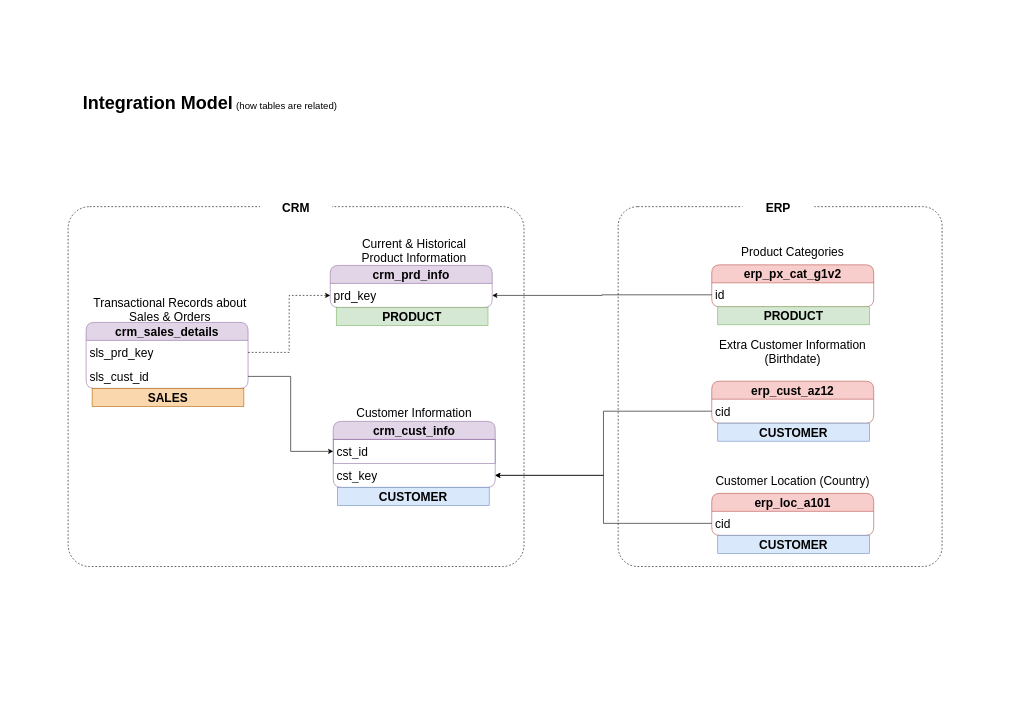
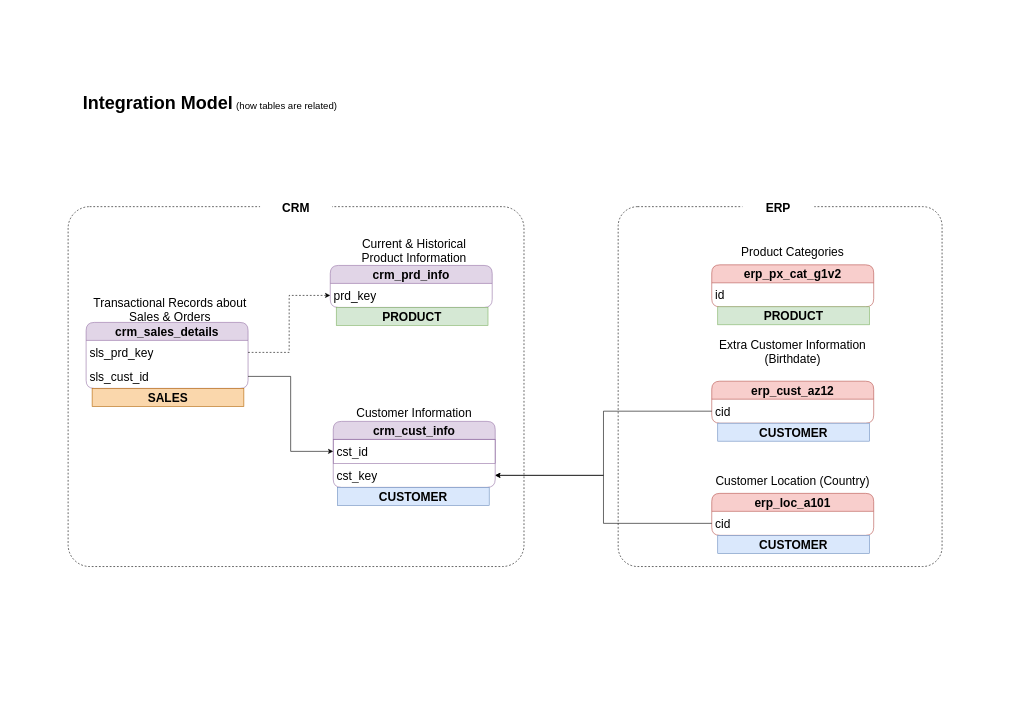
edge "id" -> "prd_key": removed
